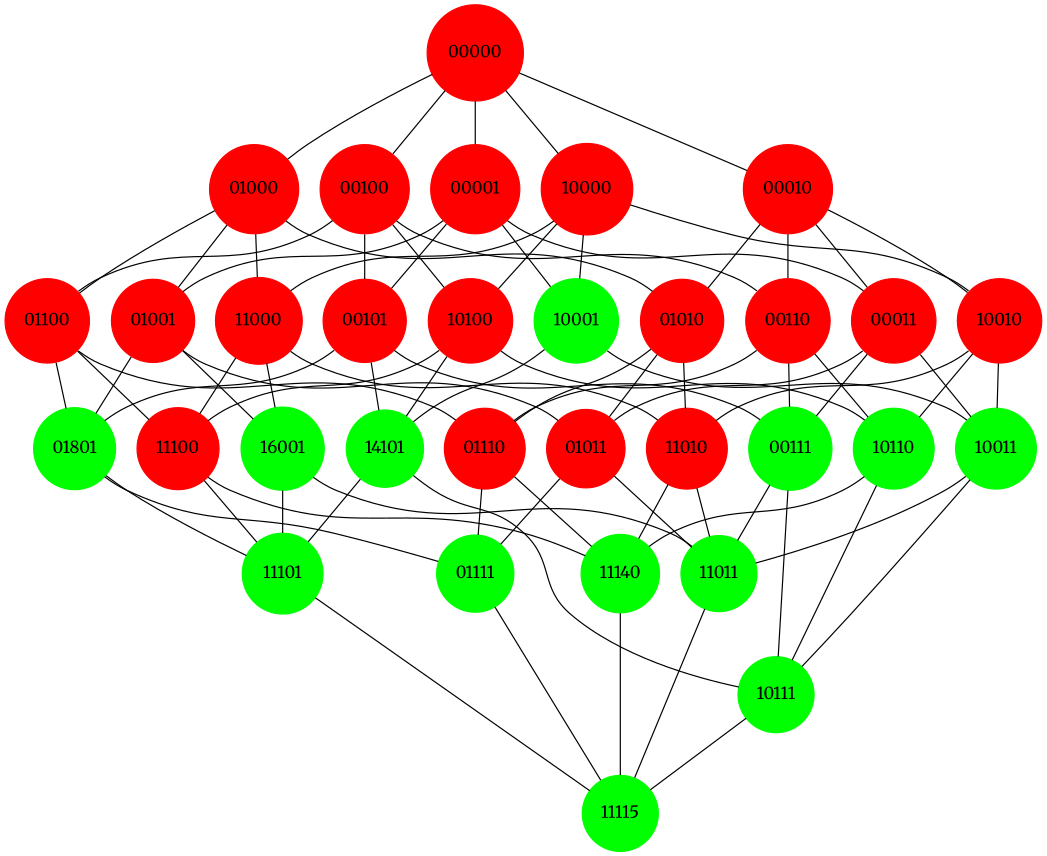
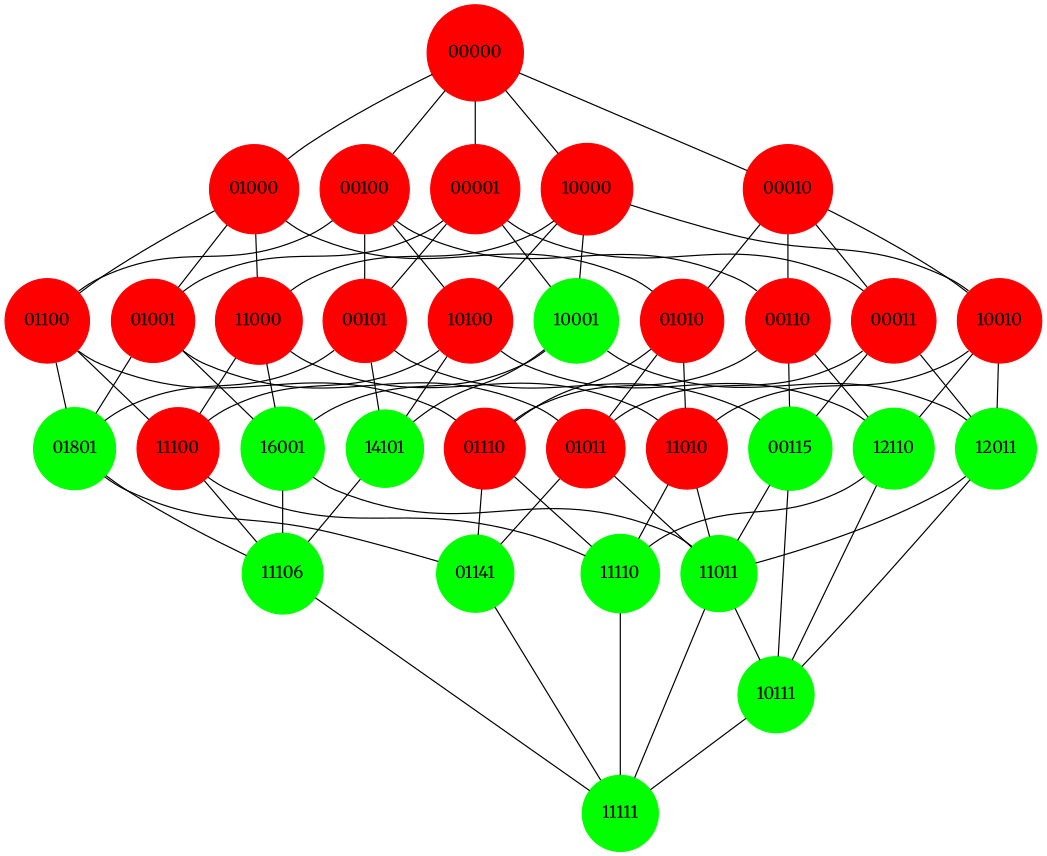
edge "10001" -- "16001": added
node "00111": label "00111" -> "00115"
node "10110": label "10110" -> "12110"
node "10011": label "10011" -> "12011"
node "11101": label "11101" -> "11106"
node "01111": label "01111" -> "01141"
node "11140": label "11140" -> "11110"
edge "14101" -- "10111": now "11011" -- "10111"
node "11115": label "11115" -> "11111"
